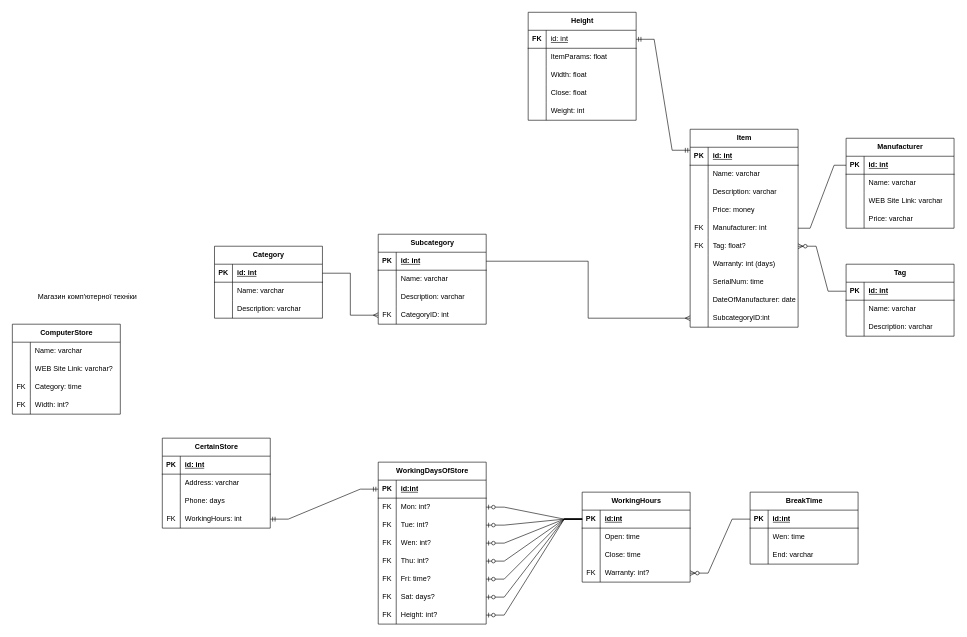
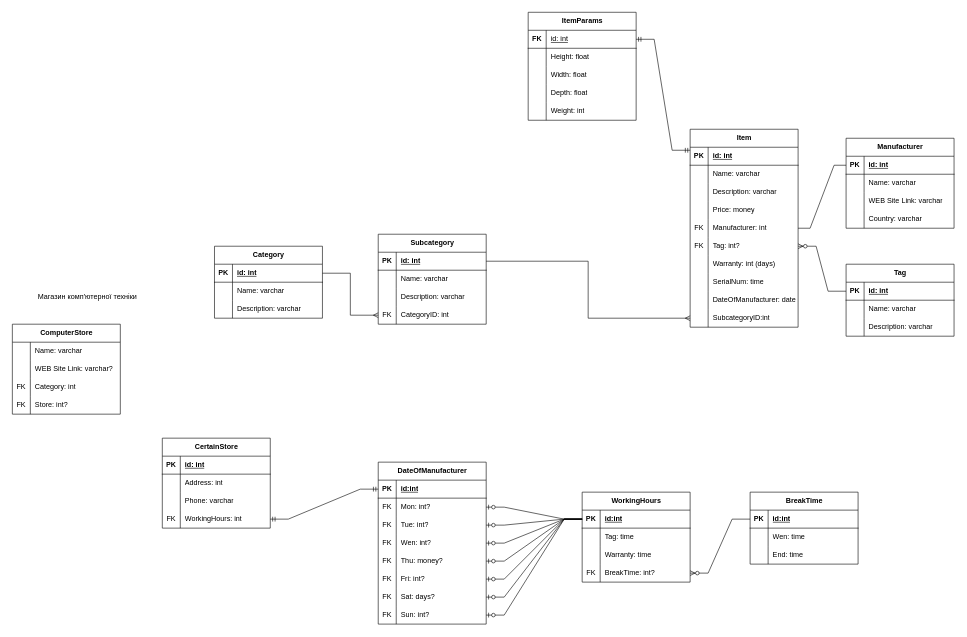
node "Height": label "Height" -> "ItemParams"
node "ItemParams: float": label "ItemParams: float" -> "Height: float"
node "Close: float": label "Close: float" -> "Depth: float"
node "Price: varchar": label "Price: varchar" -> "Country: varchar"
node "Tag: float?": label "Tag: float?" -> "Tag: int?"
node "Category: time": label "Category: time" -> "Category: int"
node "Width: int?": label "Width: int?" -> "Store: int?"
node "WorkingDaysOfStore": label "WorkingDaysOfStore" -> "DateOfManufacturer"
node "Address: varchar": label "Address: varchar" -> "Address: int"
node "Phone: days": label "Phone: days" -> "Phone: varchar"
node "Open: time": label "Open: time" -> "Tag: time"
node "Close: time": label "Close: time" -> "Warranty: time"
node "End: varchar": label "End: varchar" -> "End: time"
node "Thu: int?": label "Thu: int?" -> "Thu: money?"
node "Warranty: int?": label "Warranty: int?" -> "BreakTime: int?"
node "Fri: time?": label "Fri: time?" -> "Fri: int?"
node "Height: int?": label "Height: int?" -> "Sun: int?"
